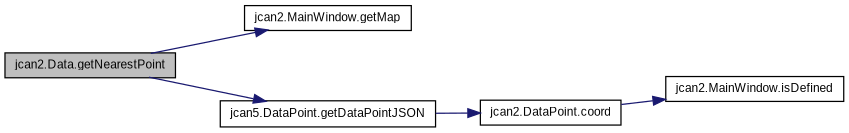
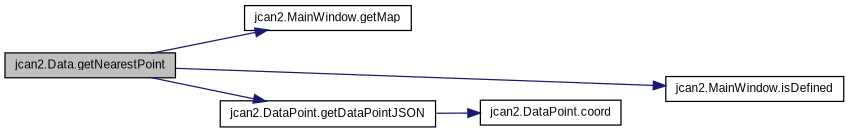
edge "jcan2.DataPoint.coord" -> "jcan2.MainWindow.isDefined": now "jcan2.Data.getNearestPoint" -> "jcan2.MainWindow.isDefined"
node "jcan5.DataPoint.getDataPointJSON": label "jcan5.DataPoint.getDataPointJSON" -> "jcan2.DataPoint.getDataPointJSON"
